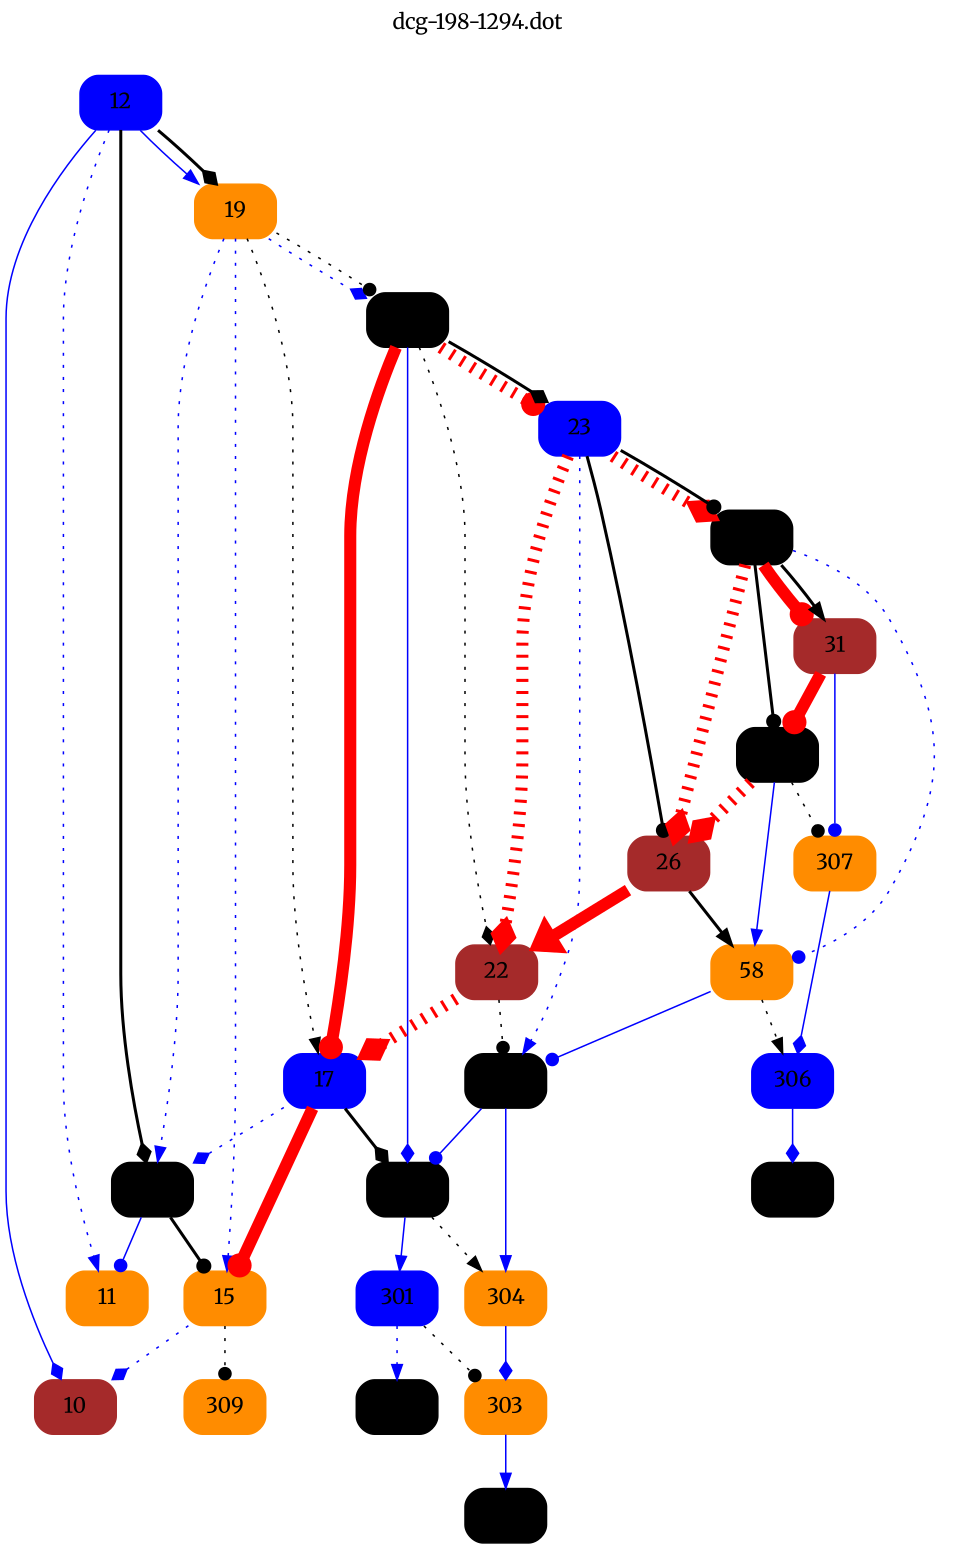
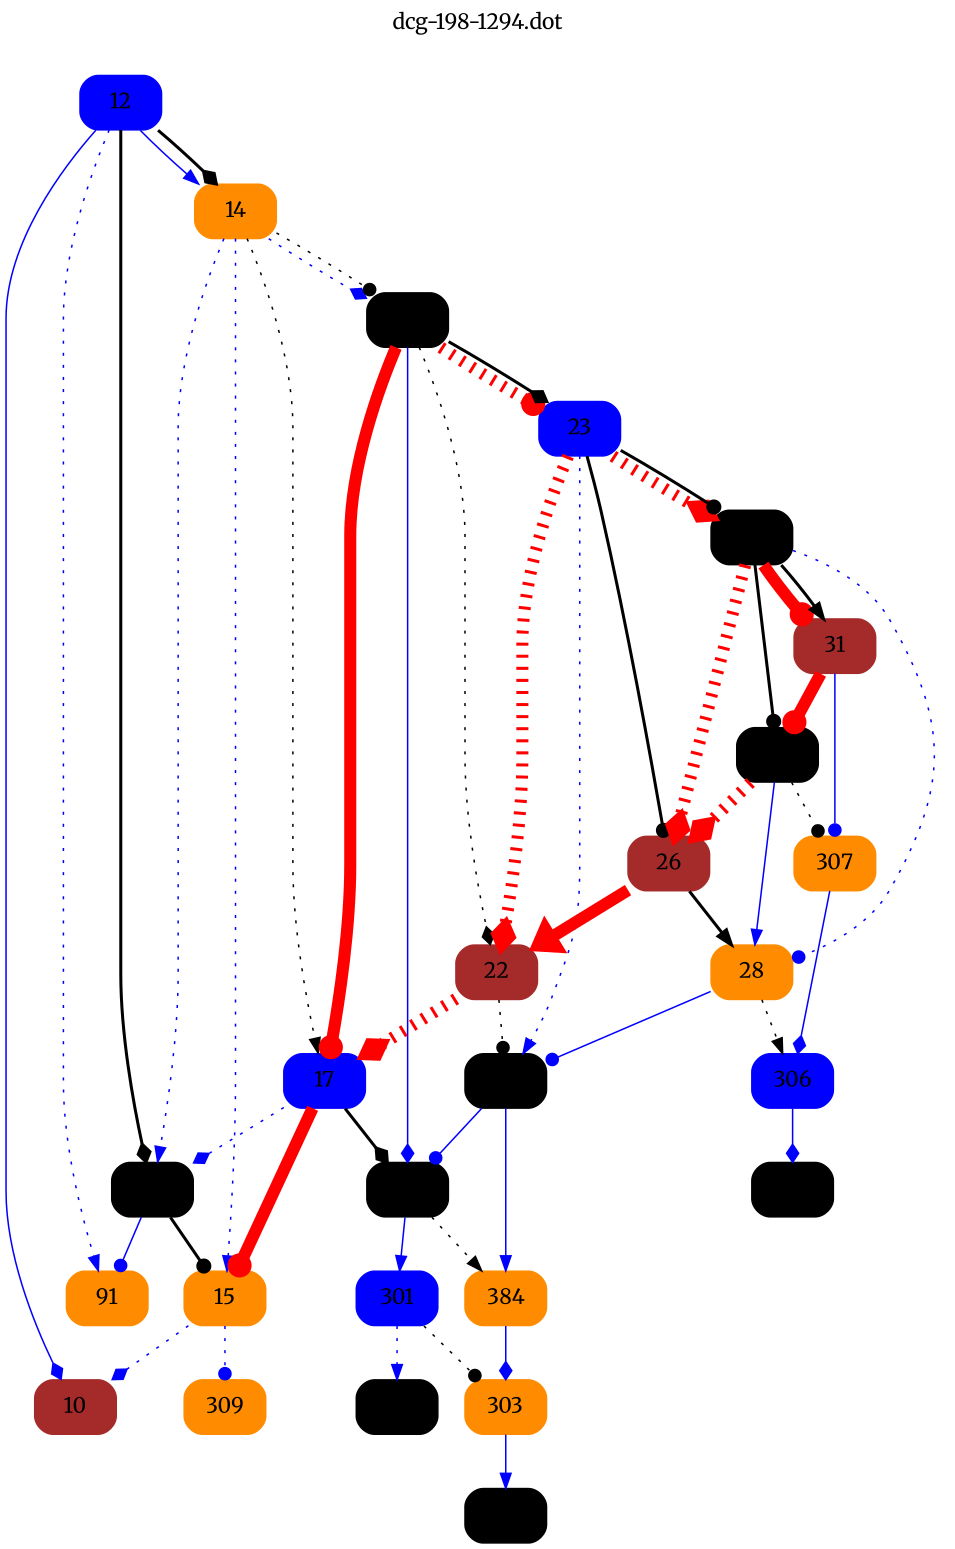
node "19": label "19" -> "14"
node "58": label "58" -> "28"
node "11": label "11" -> "91"
node "304": label "304" -> "384"
edge "15" -> "309": color black -> blue
